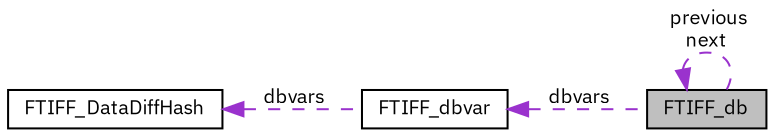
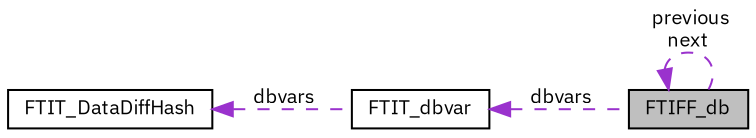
node "FTIFF_DataDiffHash": label "FTIFF_DataDiffHash" -> "FTIT_DataDiffHash"
node "FTIFF_dbvar": label "FTIFF_dbvar" -> "FTIT_dbvar"
